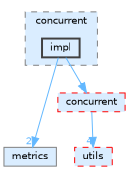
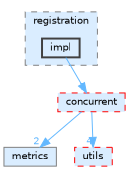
cluster "concurrent": label "concurrent" -> "registration"
edge "impl" -> "metrics": now "concurrent" -> "metrics"
